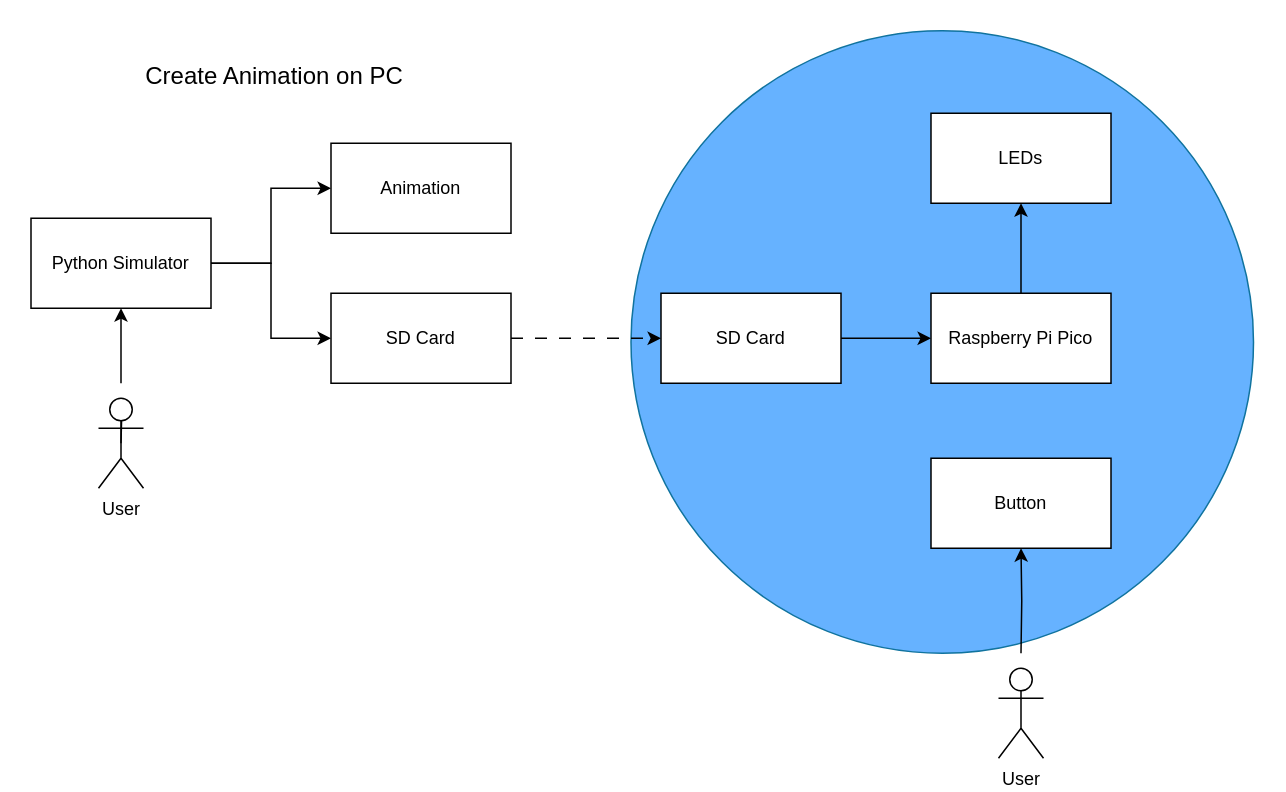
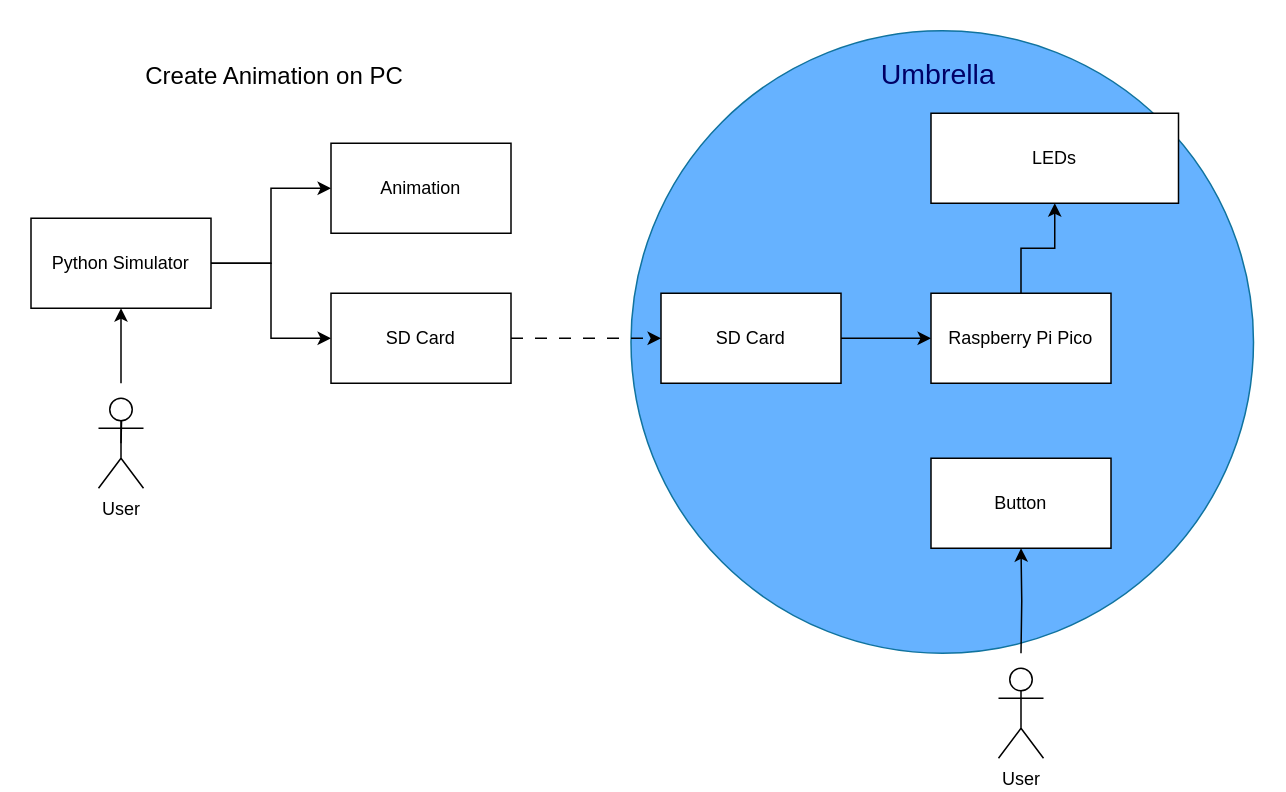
node "Umbrella": added
node "LEDs": size 180x90 -> 248x90
